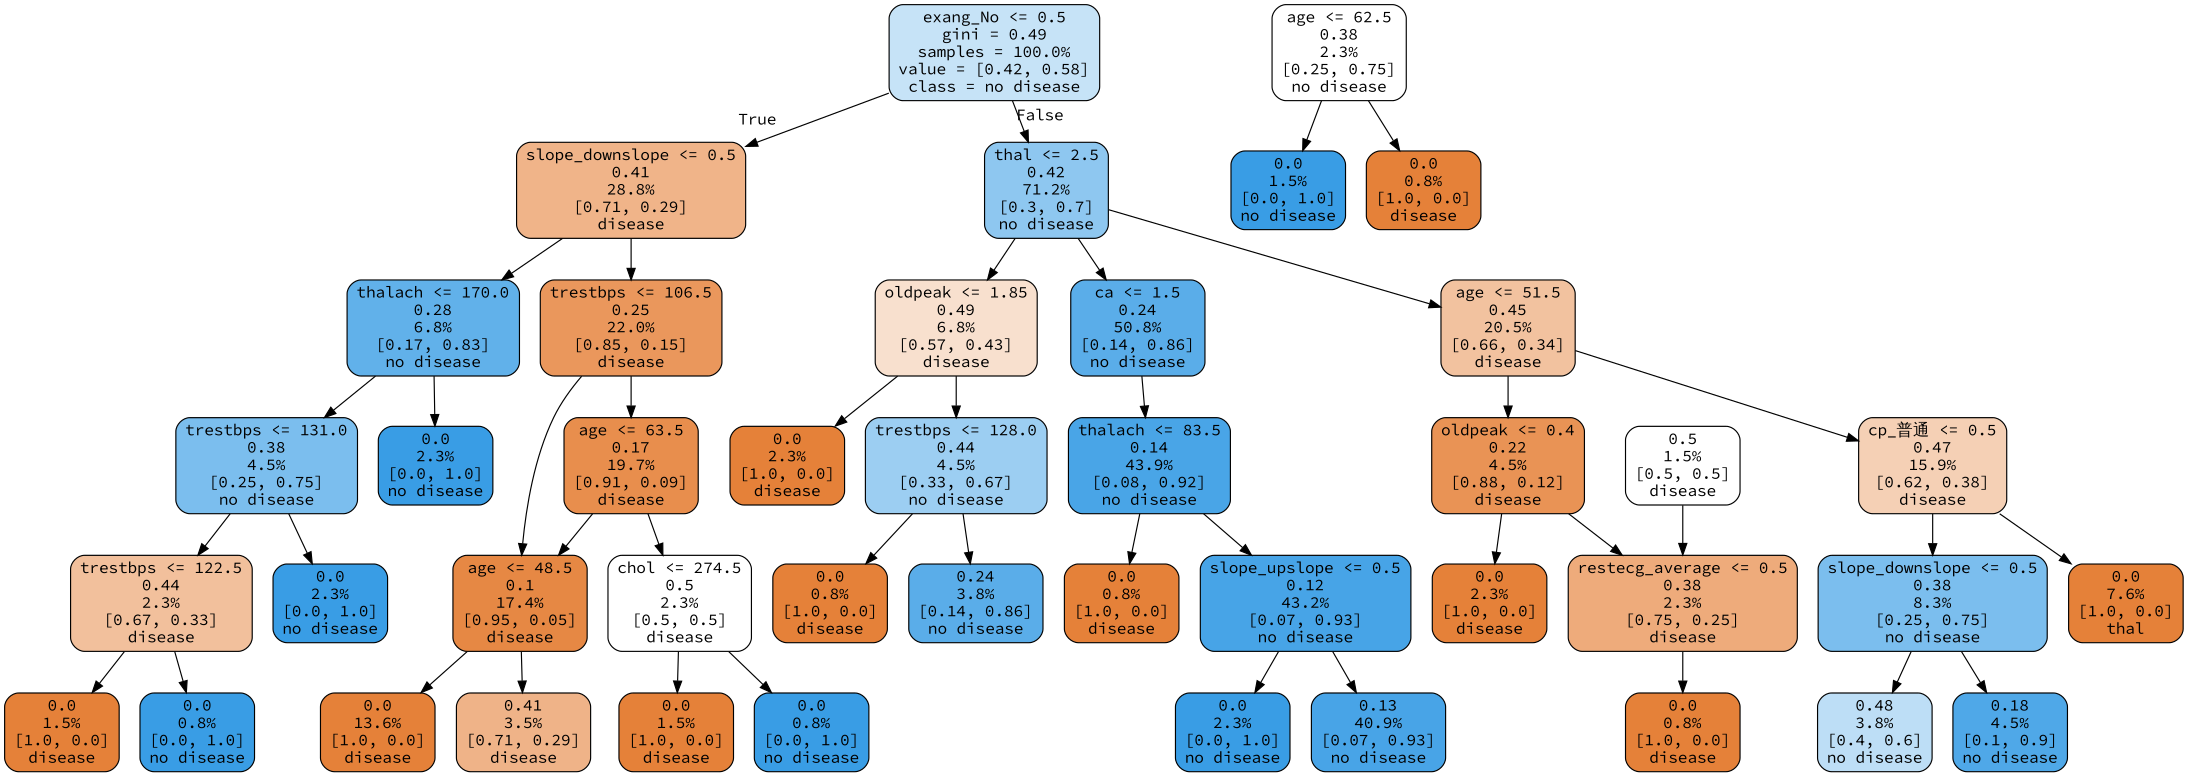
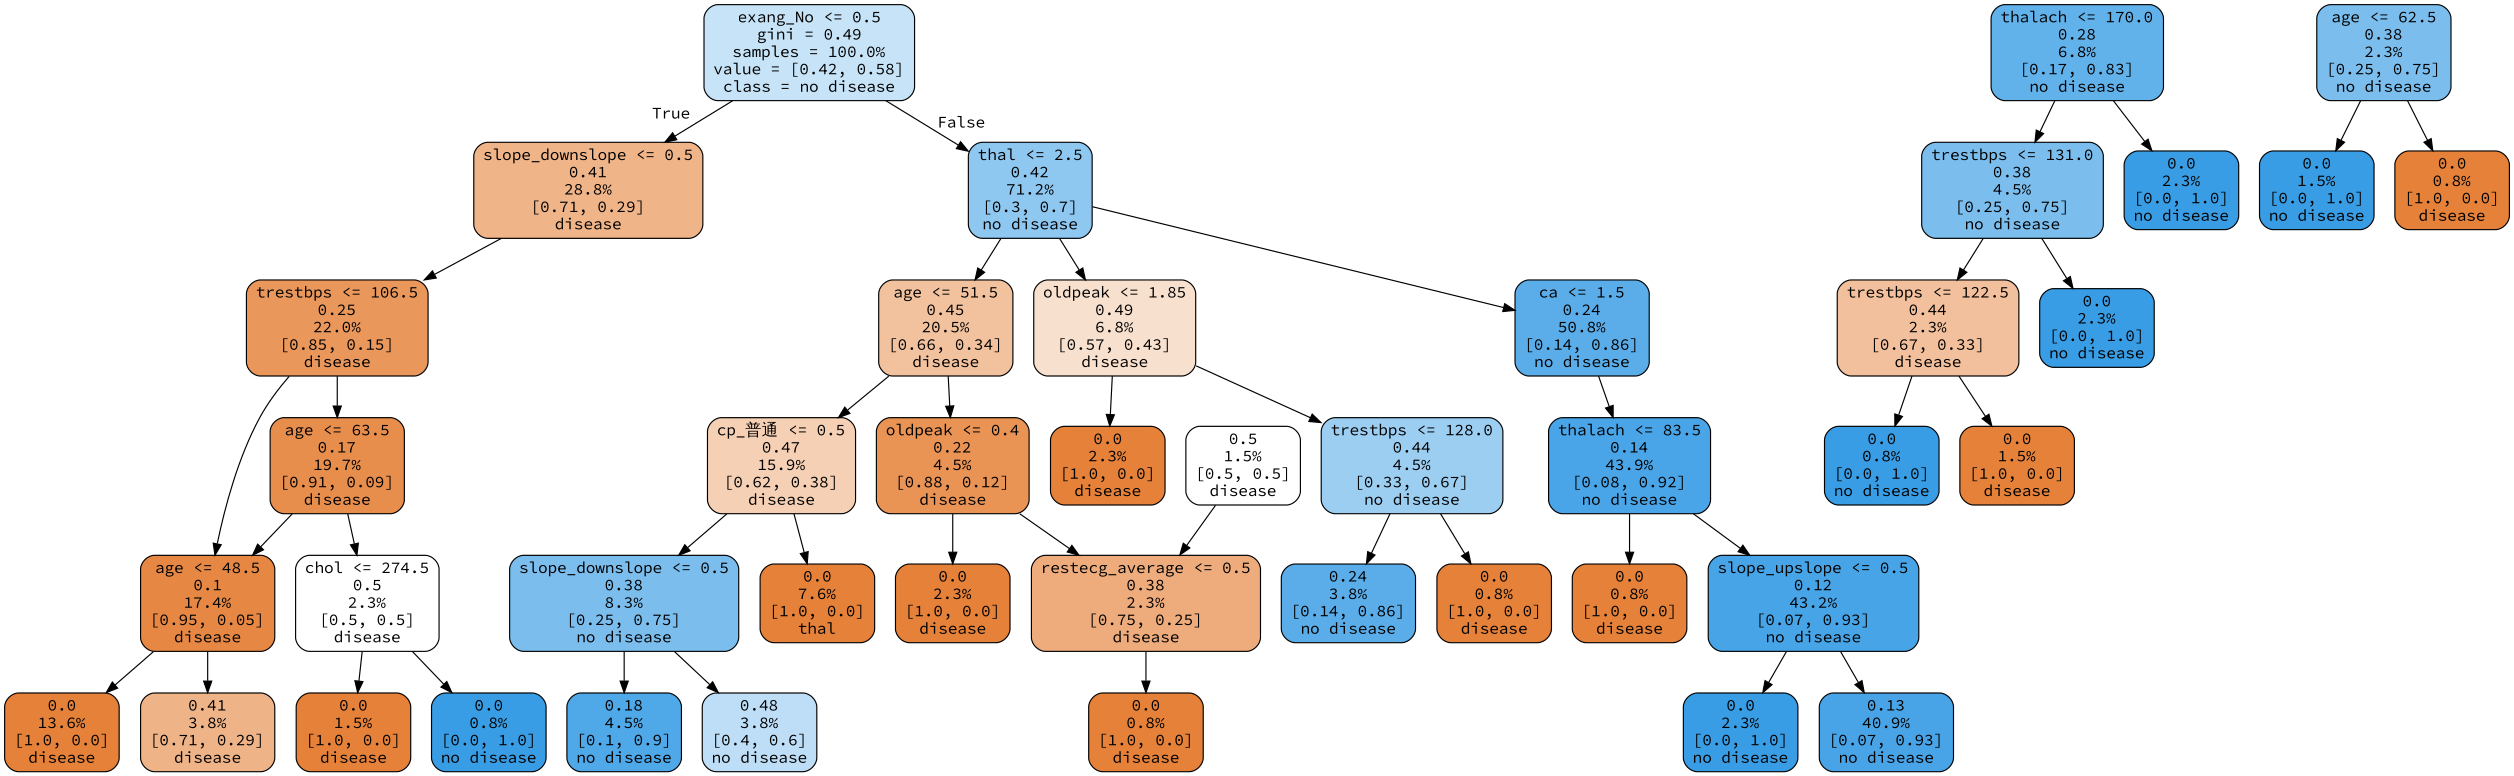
node "age <= 62.5 0.38 2.3% [0.25, 0.75] no disease": fillcolor #ffffff -> #7bbeee
edge "slope_downslope <= 0.5 0.41 28.8% [0.71, 0.29] disease" -> "thalach <= 170.0 0.28 6.8% [0.17, 0.83] no disease": removed
node "0.41 3.5% [0.71, 0.29] disease": label "0.41 3.5% [0.71, 0.29] disease" -> "0.41 3.8% [0.71, 0.29] disease"
